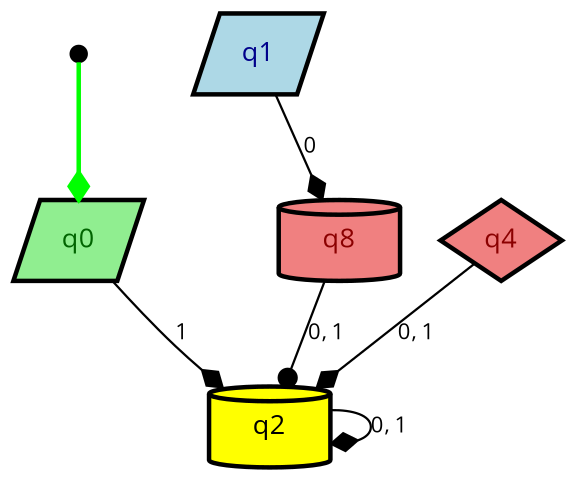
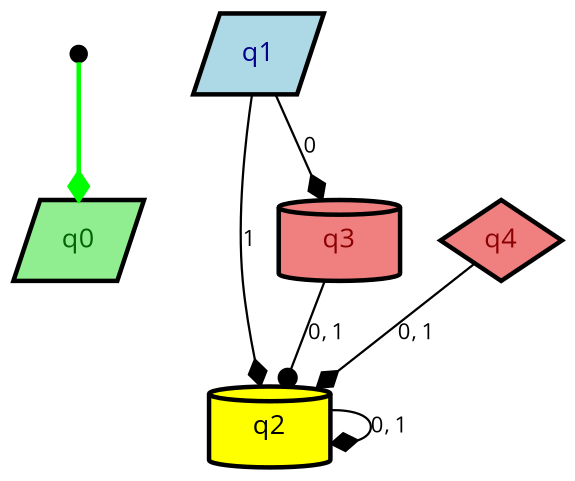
node "q8": label "q8" -> "q3"
edge "q0" -> "q2": now "q1" -> "q2"
